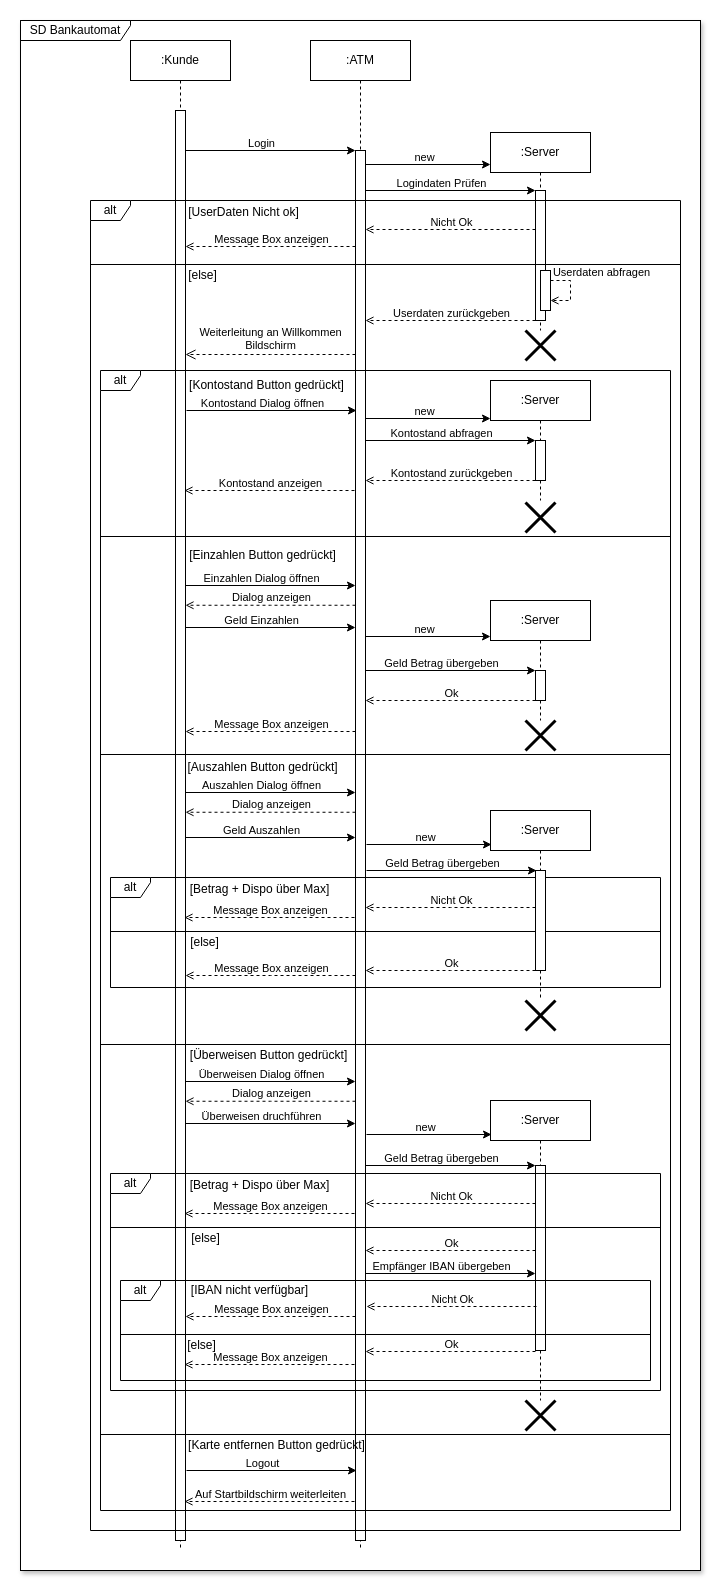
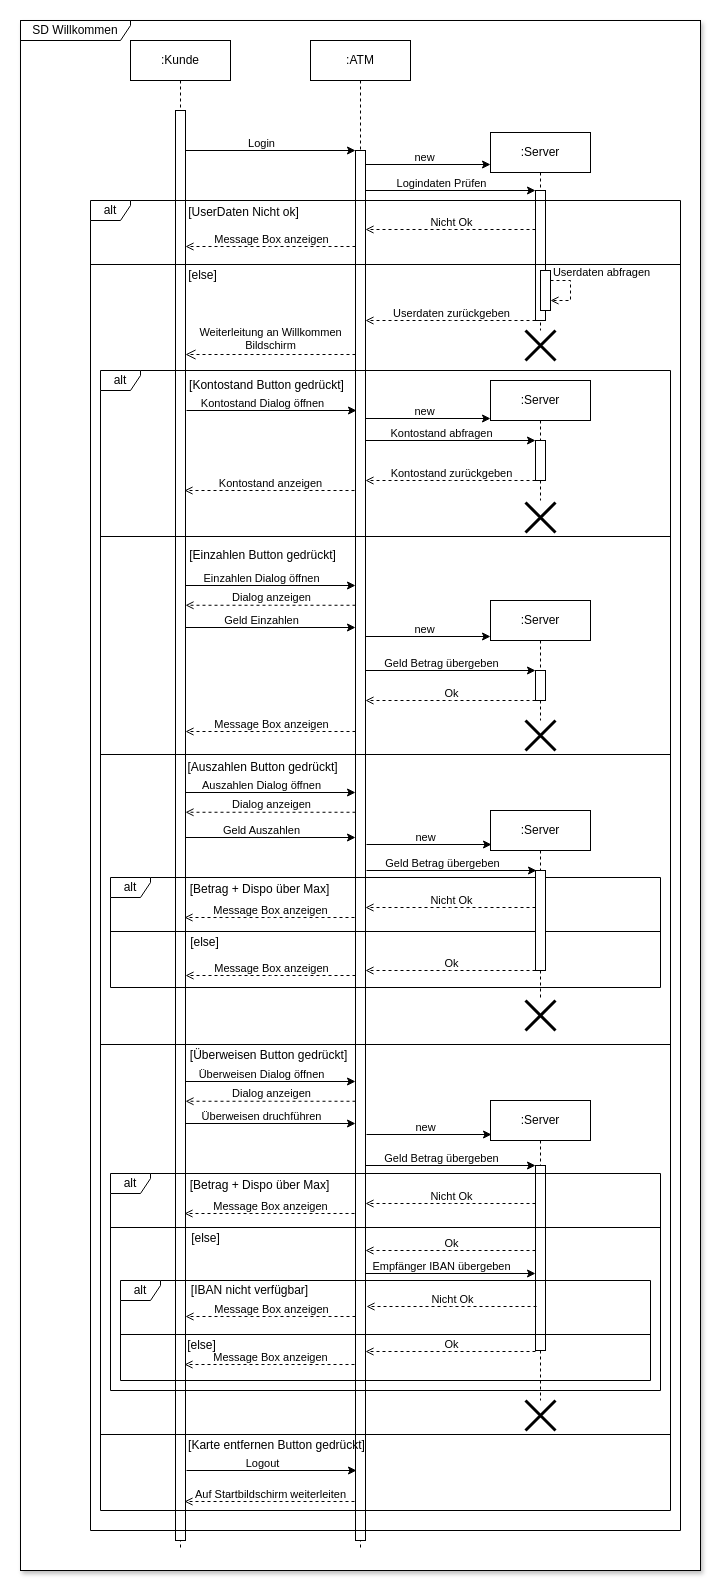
node "SD Bankautomat": label "SD Bankautomat" -> "SD Willkommen"
